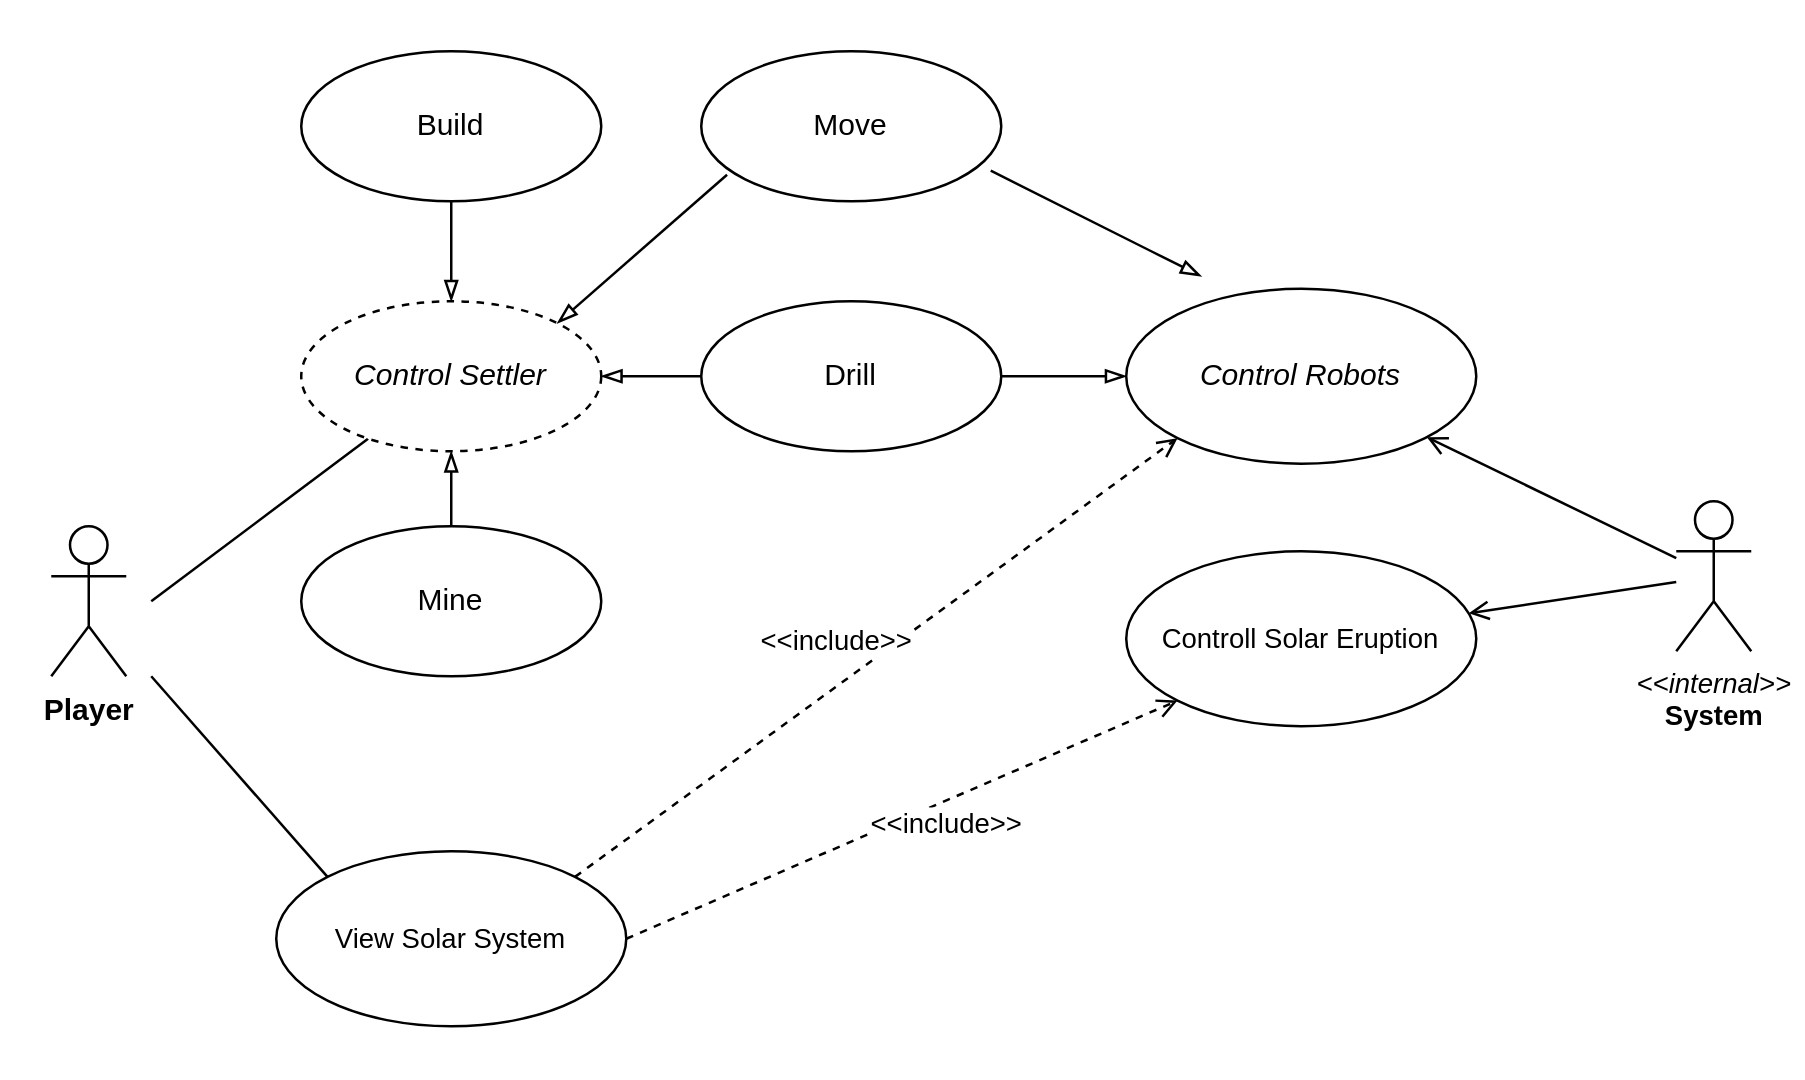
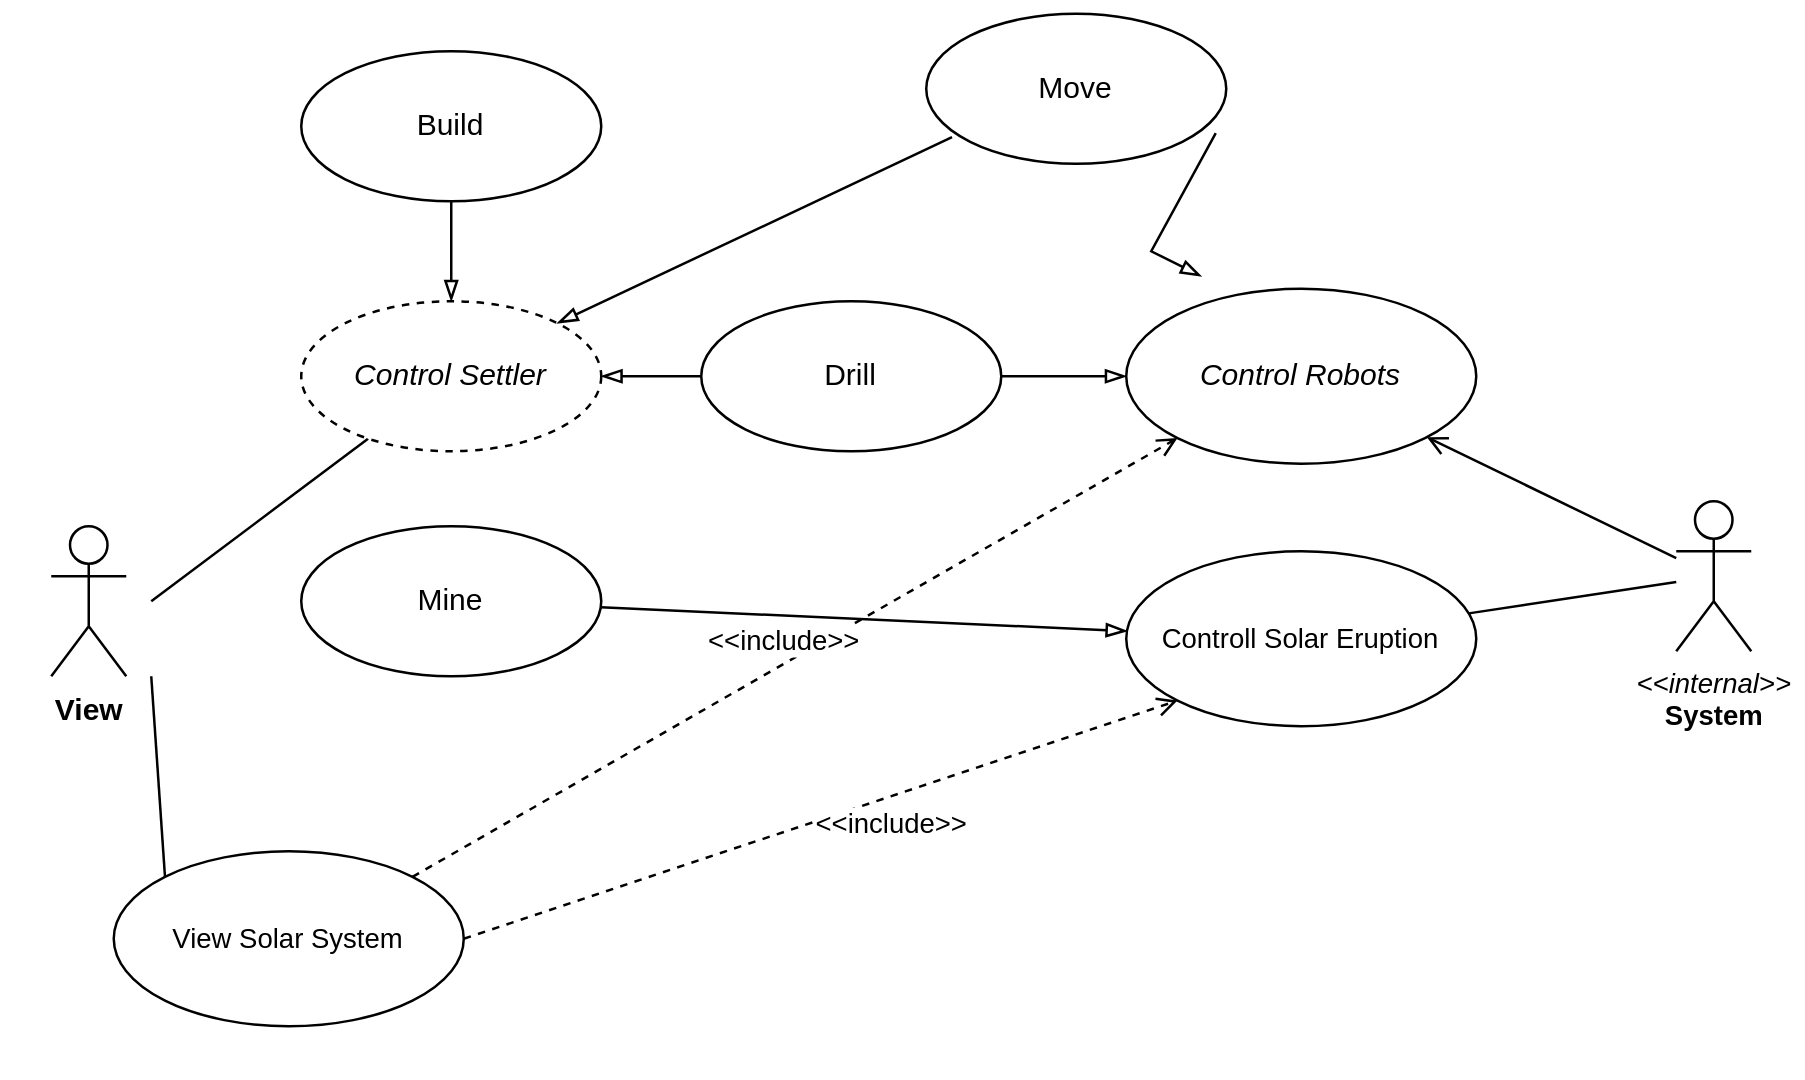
node "Move": moved (851, 126) -> (1076, 89)
edge "Mine" -> "Control Settler": now "Mine" -> "Controll Solar Eruption"
edge "<<internal>> System" -> "Controll Solar Eruption": arrowhead open -> none
node "Player": label "Player" -> "View"
node "View Solar System": moved (451, 939) -> (289, 939)
